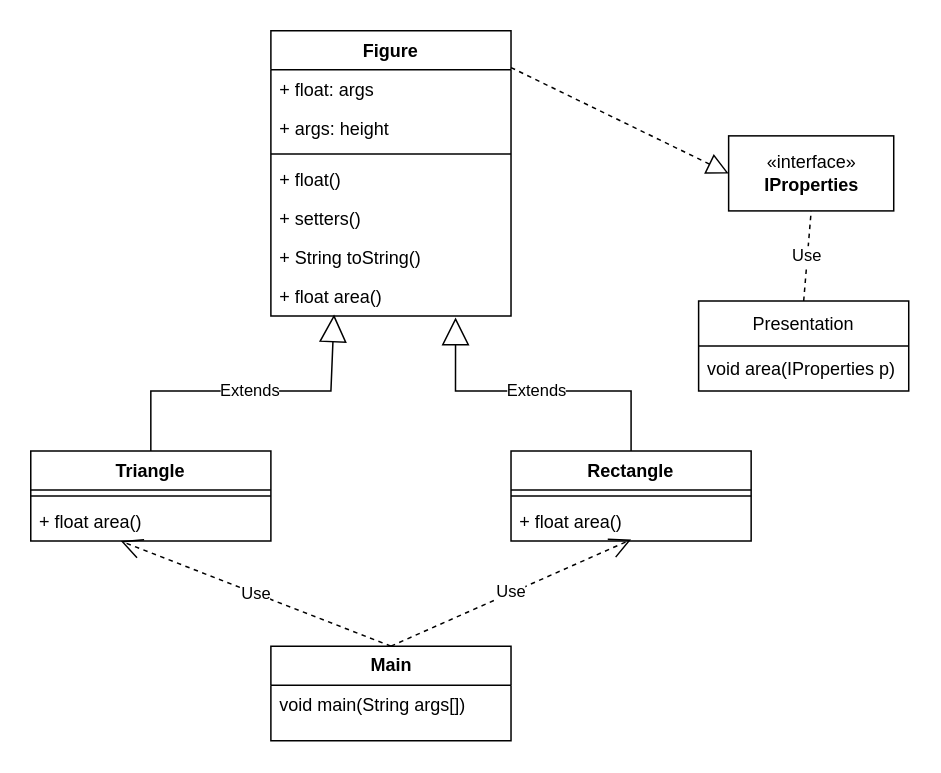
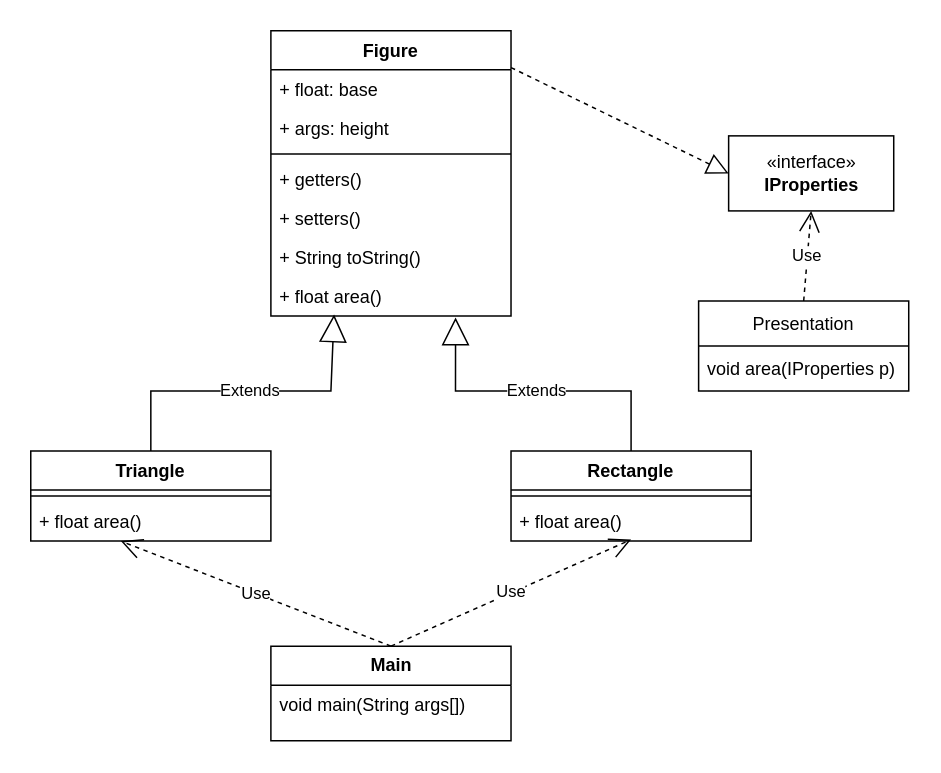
node "+ float: args": label "+ float: args" -> "+ float: base"
node "+ float()": label "+ float()" -> "+ getters()"
edge "«interface» IProperties" -- "Presentation": arrowhead none -> open
